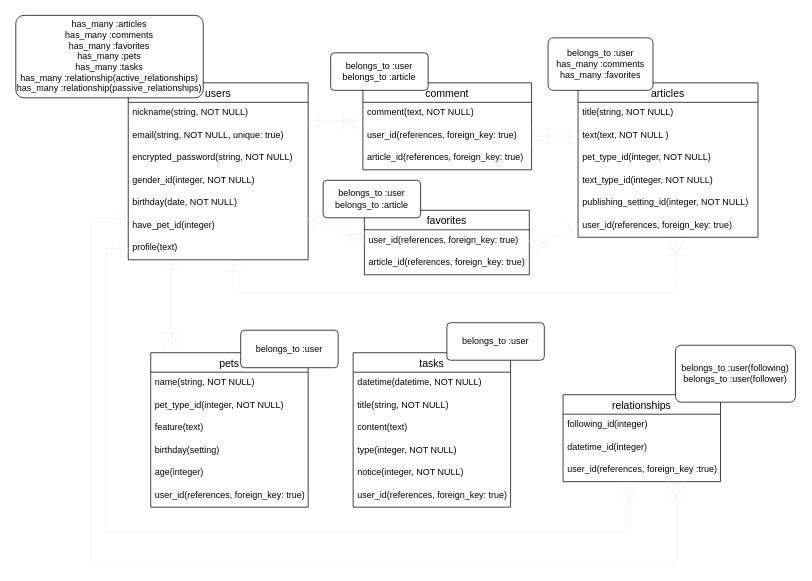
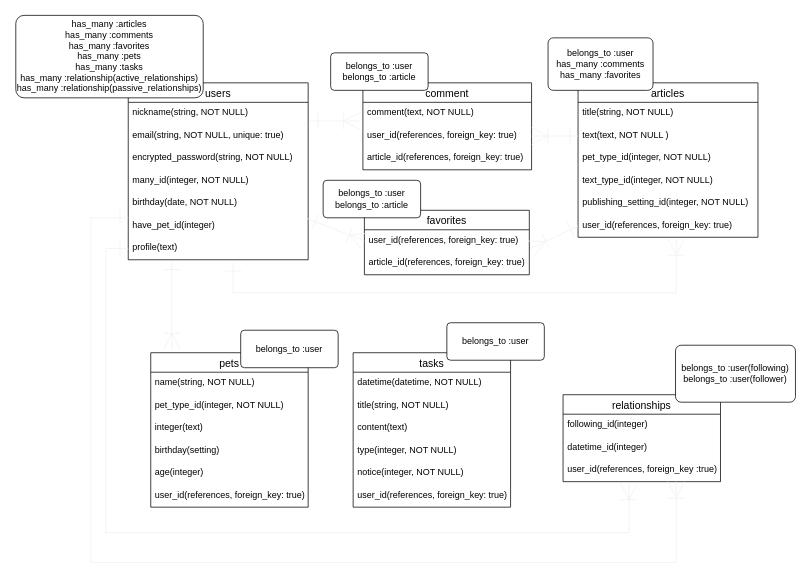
node "gender_id(integer, NOT NULL)": label "gender_id(integer, NOT NULL)" -> "many_id(integer, NOT NULL)"
node "feature(text)": label "feature(text)" -> "integer(text)"
